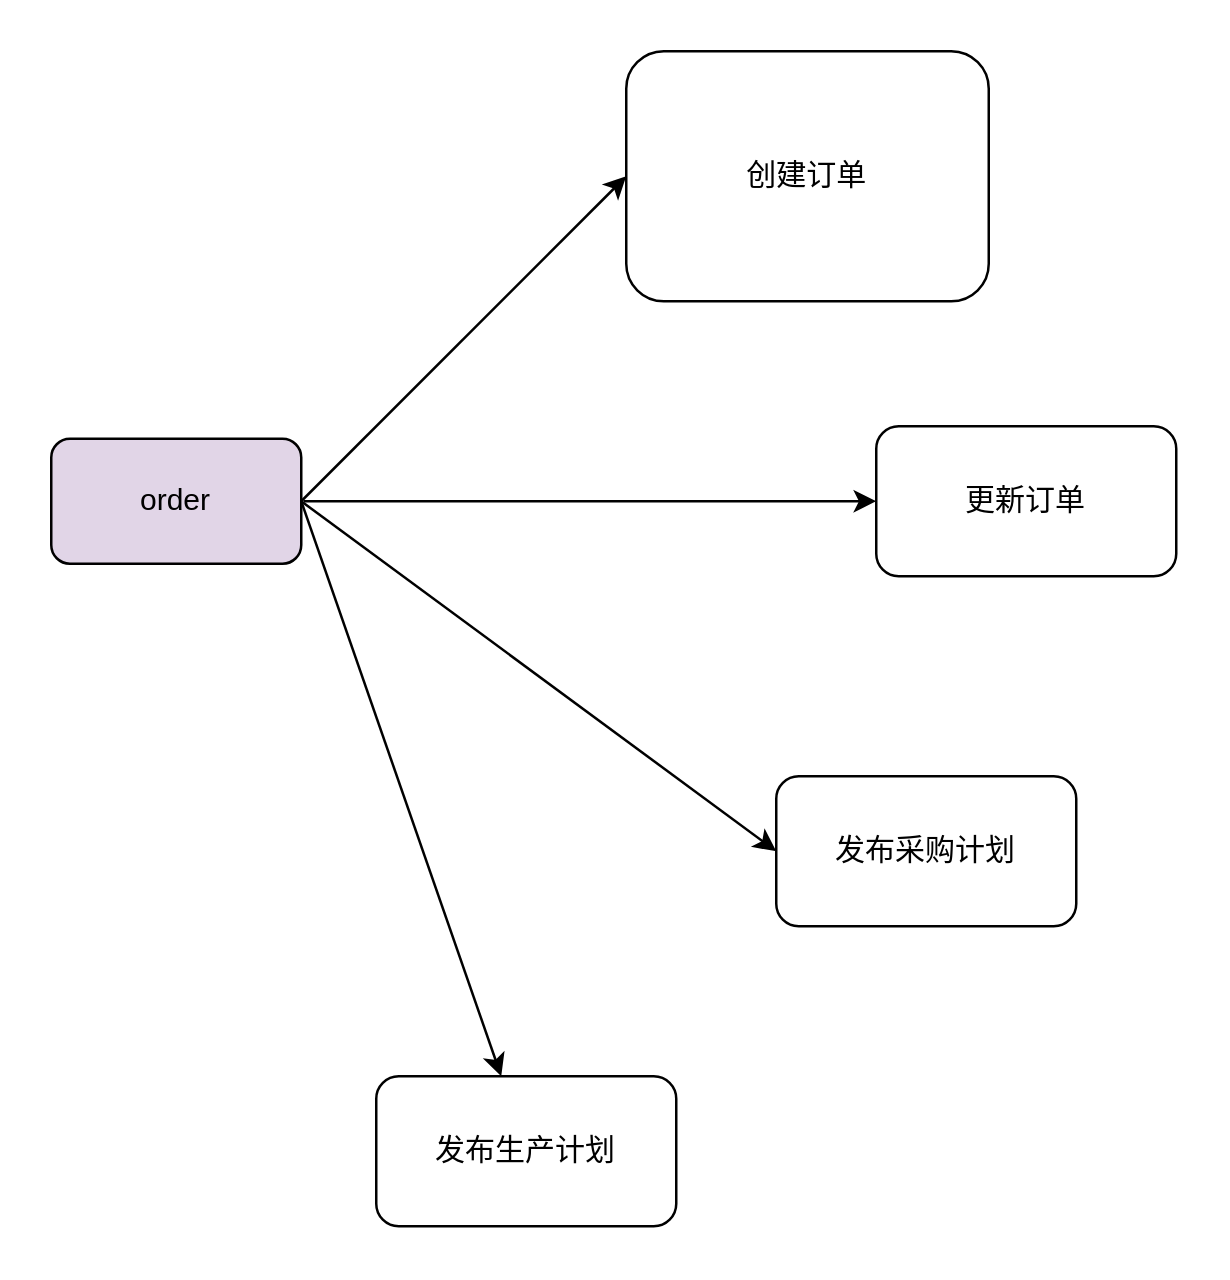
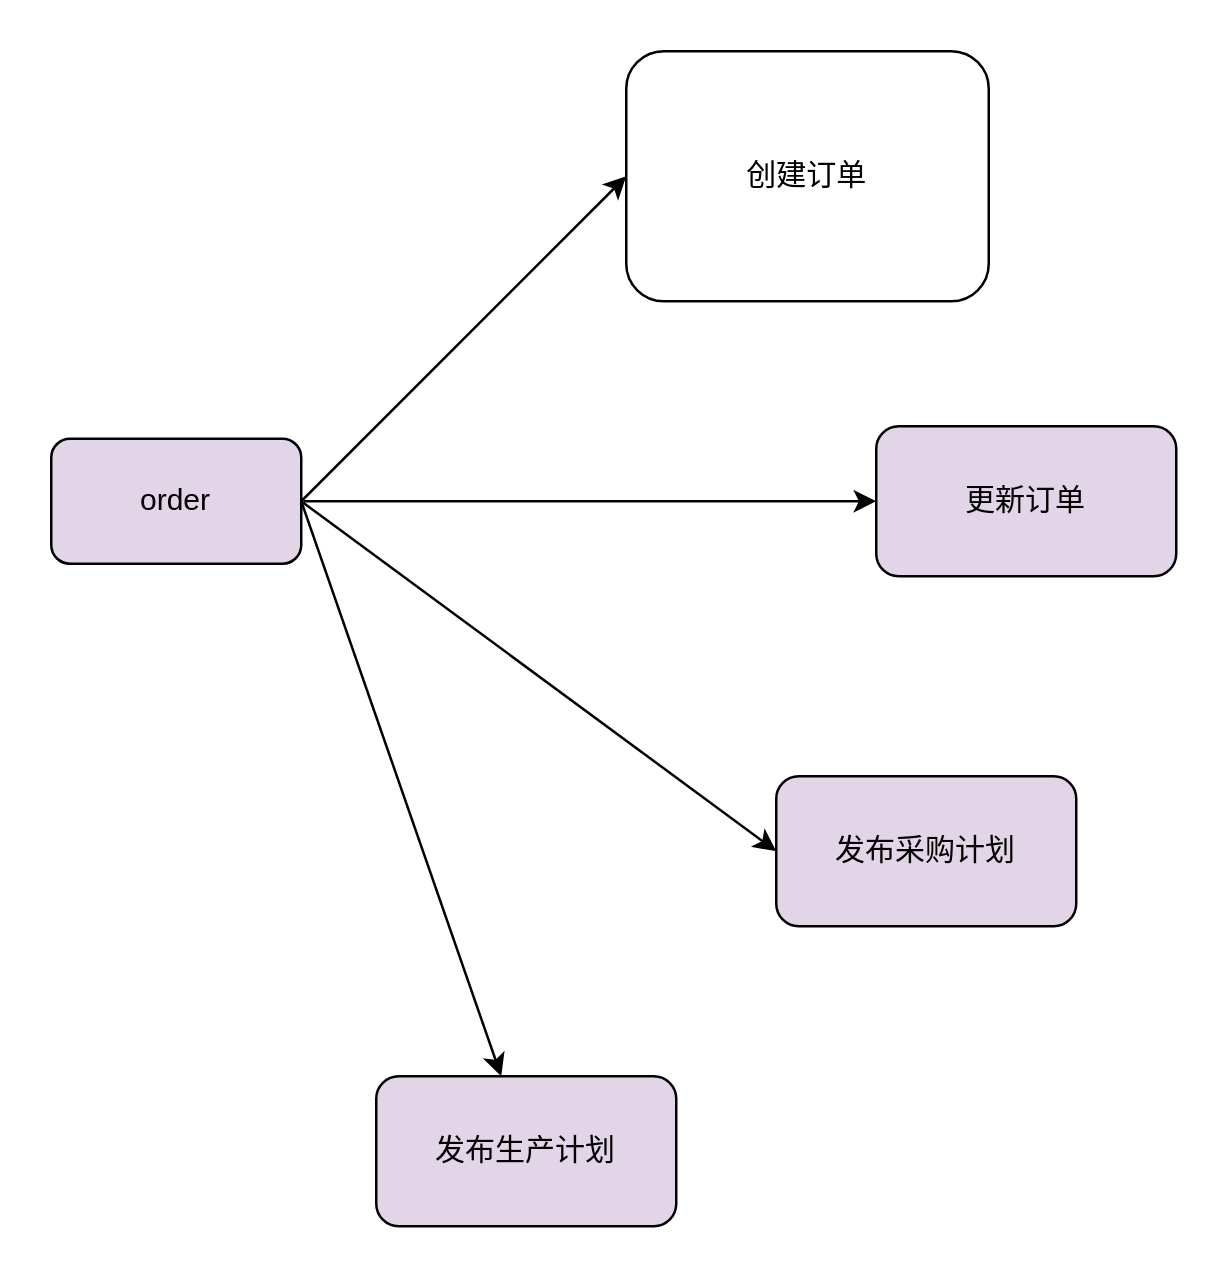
node "更新订单": fillcolor #ffffff -> #e1d5e7
node "发布采购计划": fillcolor #ffffff -> #e1d5e7
node "发布生产计划": fillcolor #ffffff -> #e1d5e7
